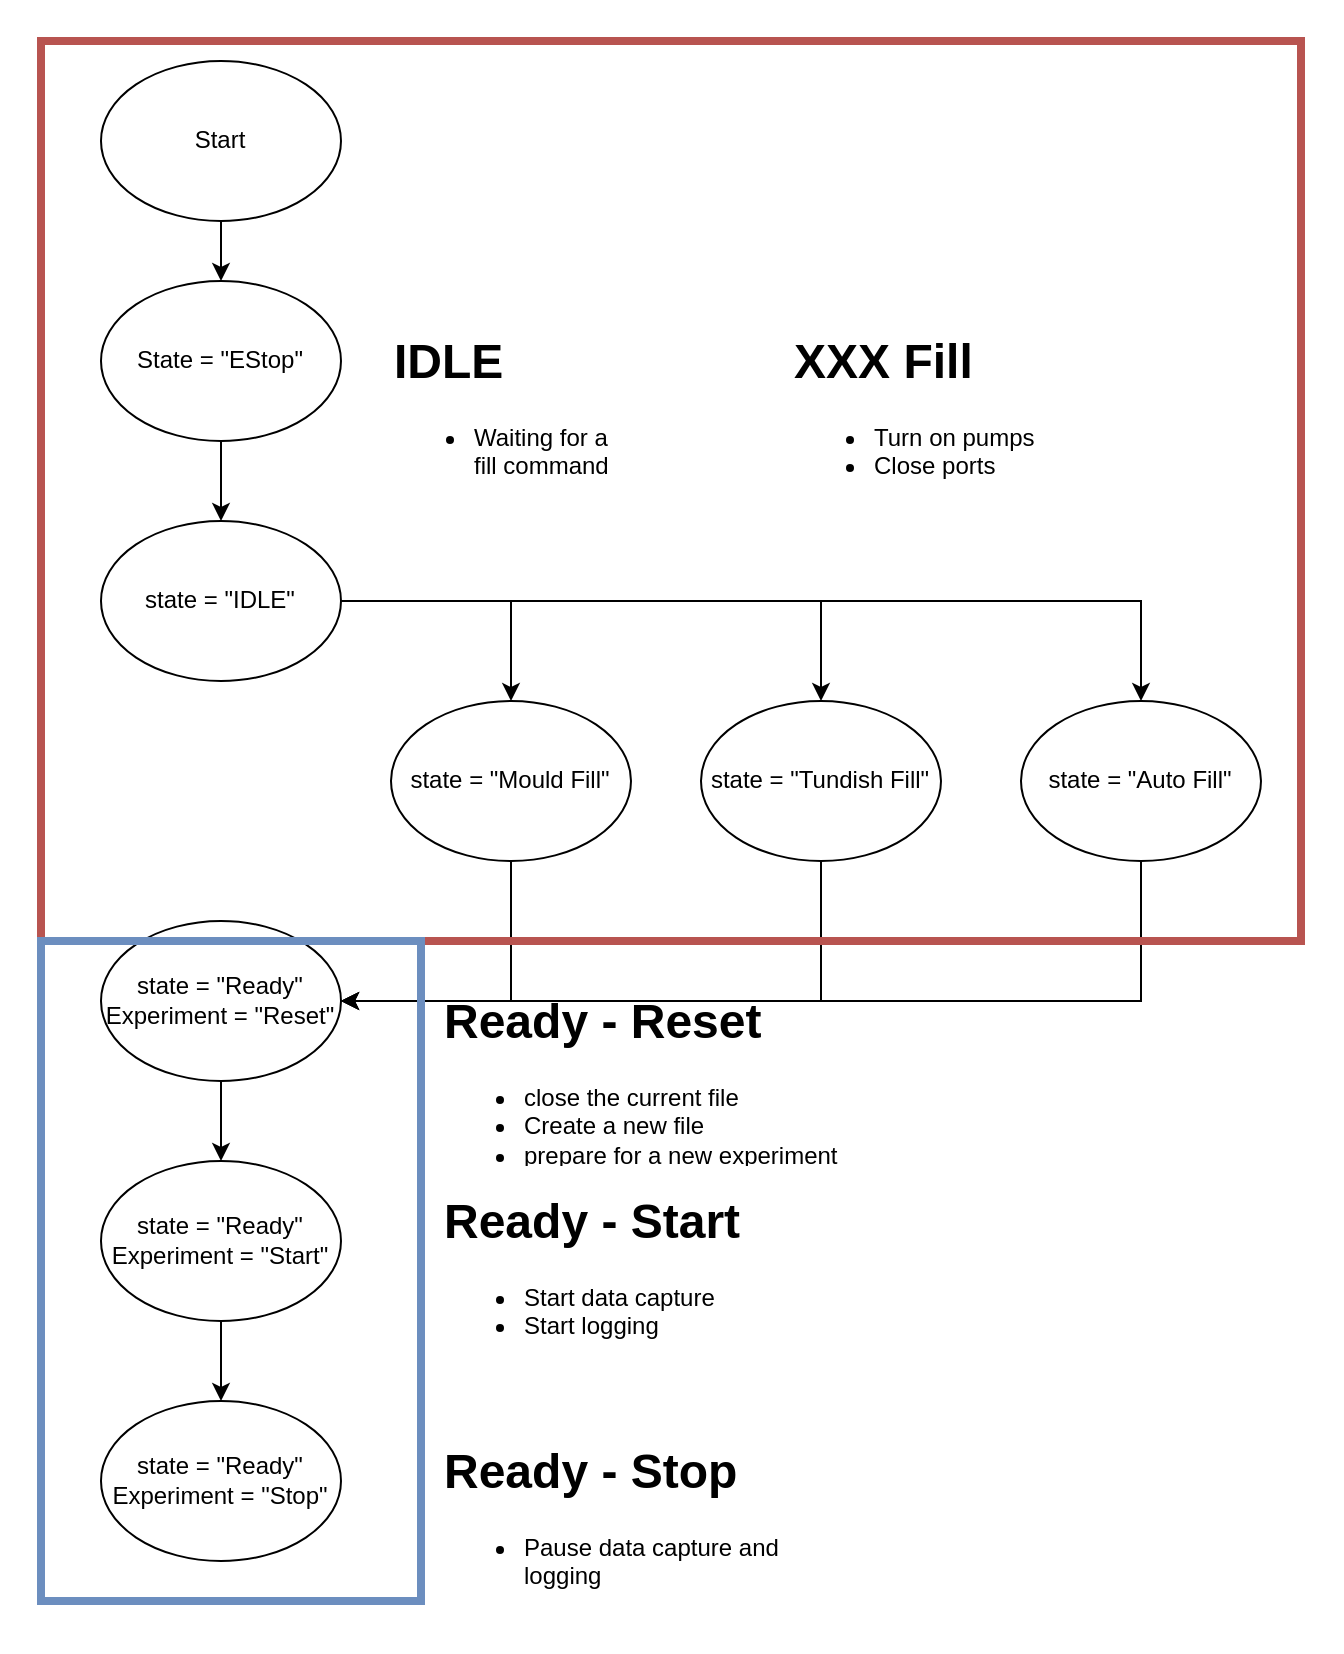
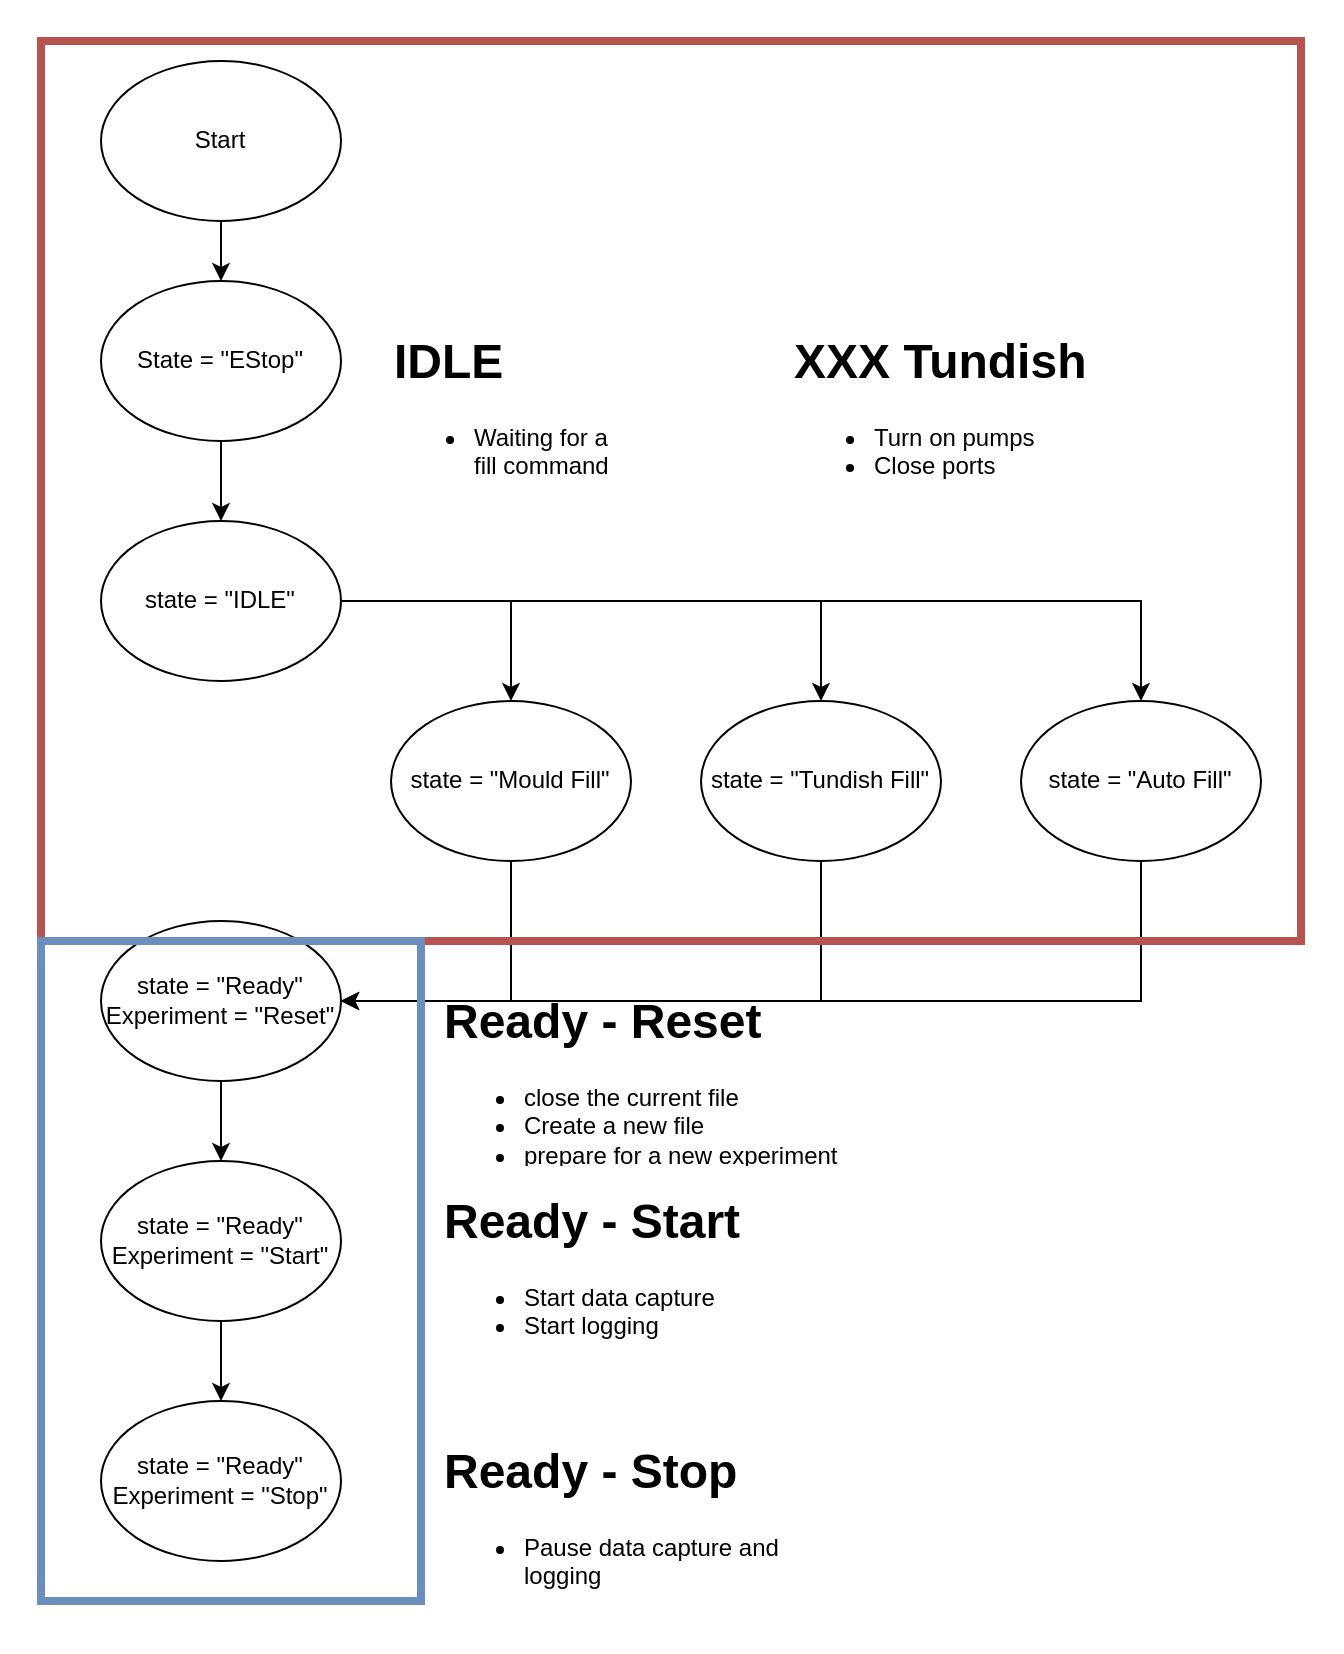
node "XXX Fill Turn on pumps Close ports": label "XXX Fill Turn on pumps Close ports" -> "XXX Tundish Turn on pumps Close ports"
